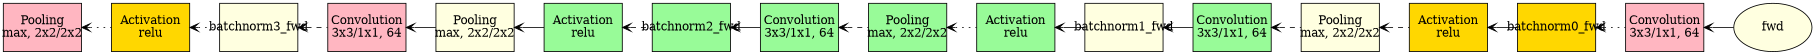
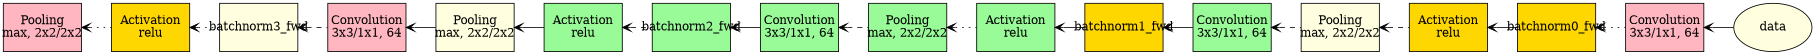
node "batchnorm1_fwd": fillcolor lightyellow -> gold
node "fwd": label "fwd" -> "data"
